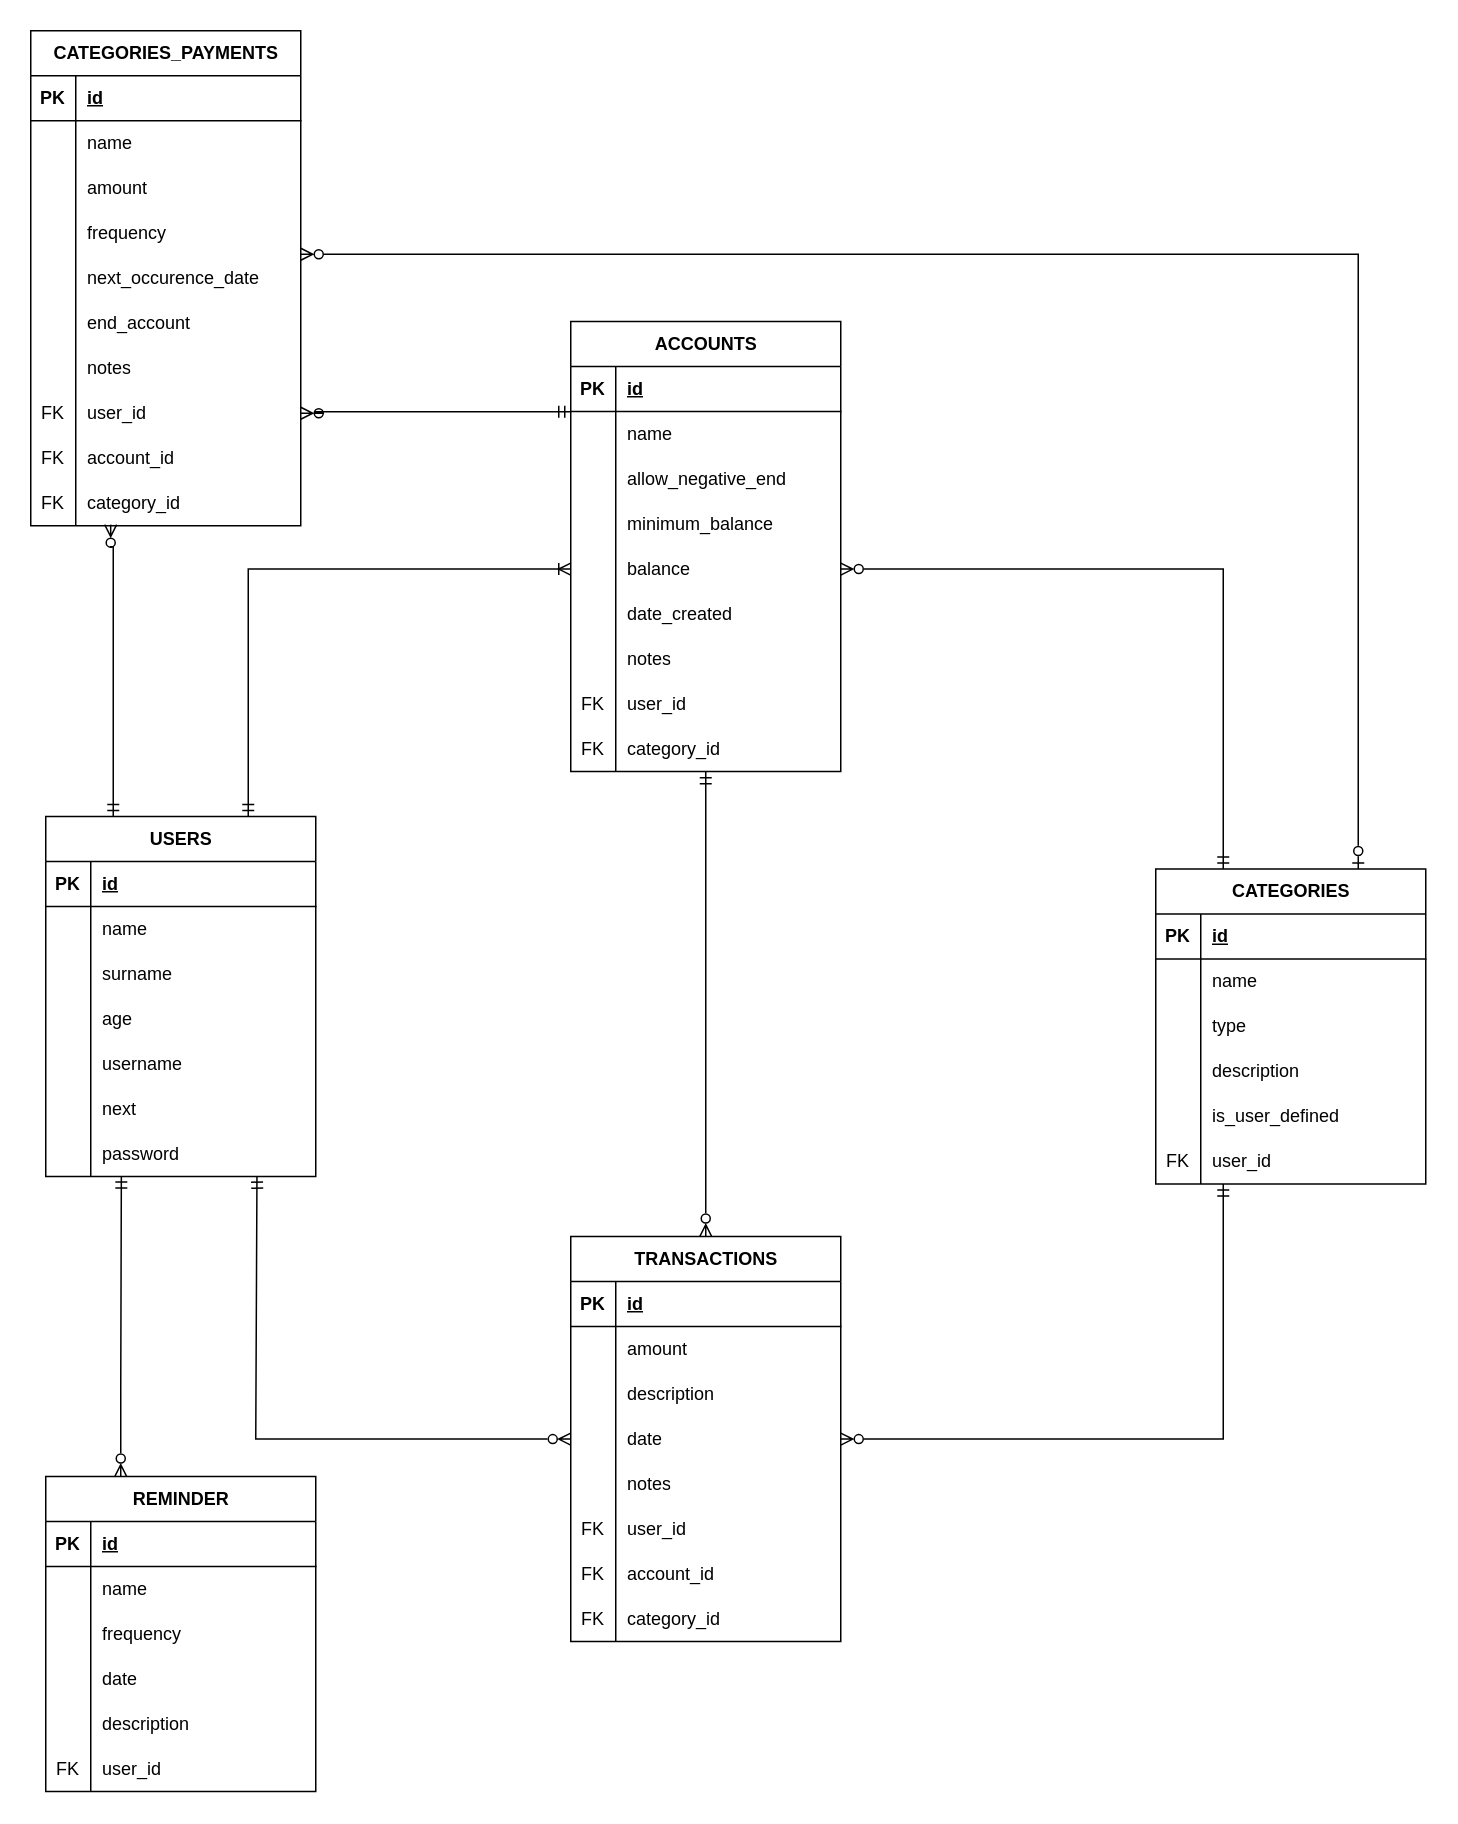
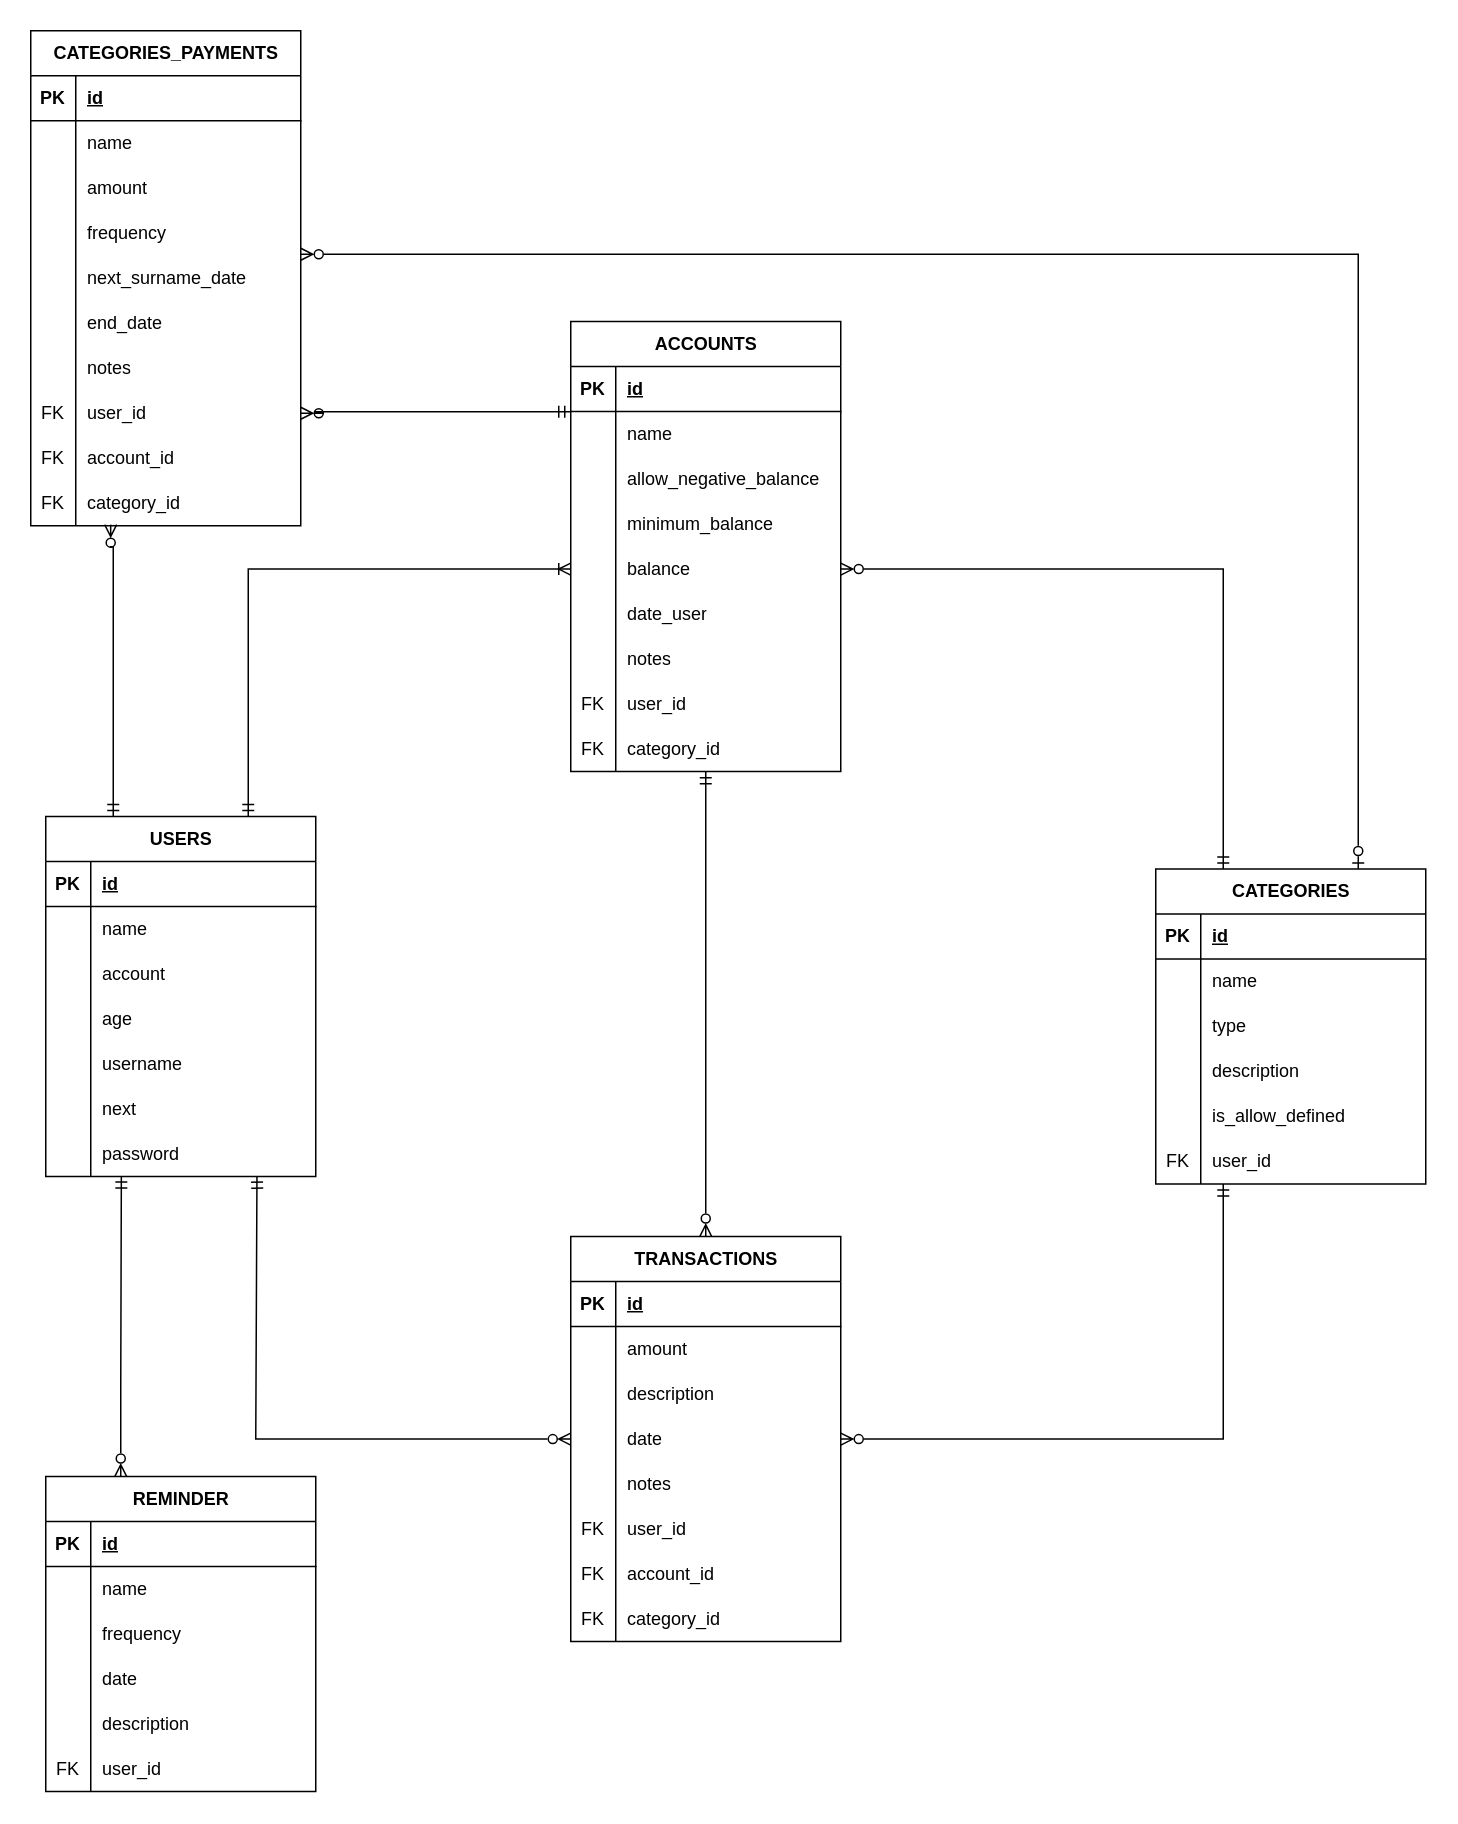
node "next_occurence_date": label "next_occurence_date" -> "next_surname_date"
node "end_account": label "end_account" -> "end_date"
node "allow_negative_end": label "allow_negative_end" -> "allow_negative_balance"
node "date_created": label "date_created" -> "date_user"
node "surname": label "surname" -> "account"
node "is_user_defined": label "is_user_defined" -> "is_allow_defined"
